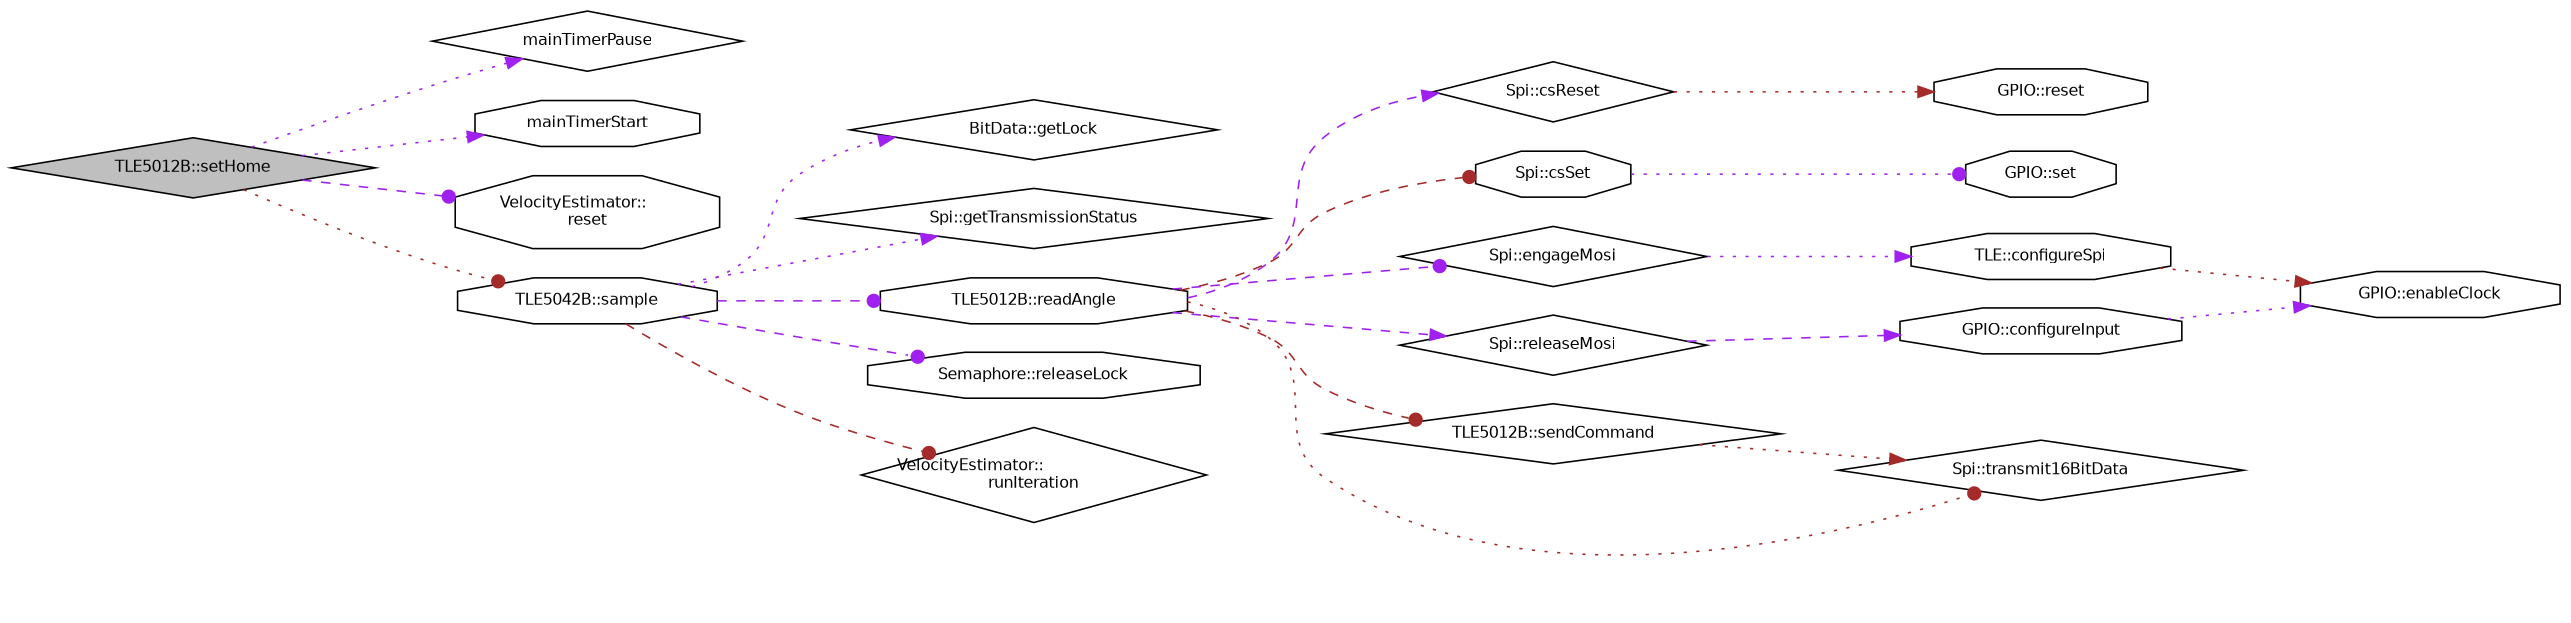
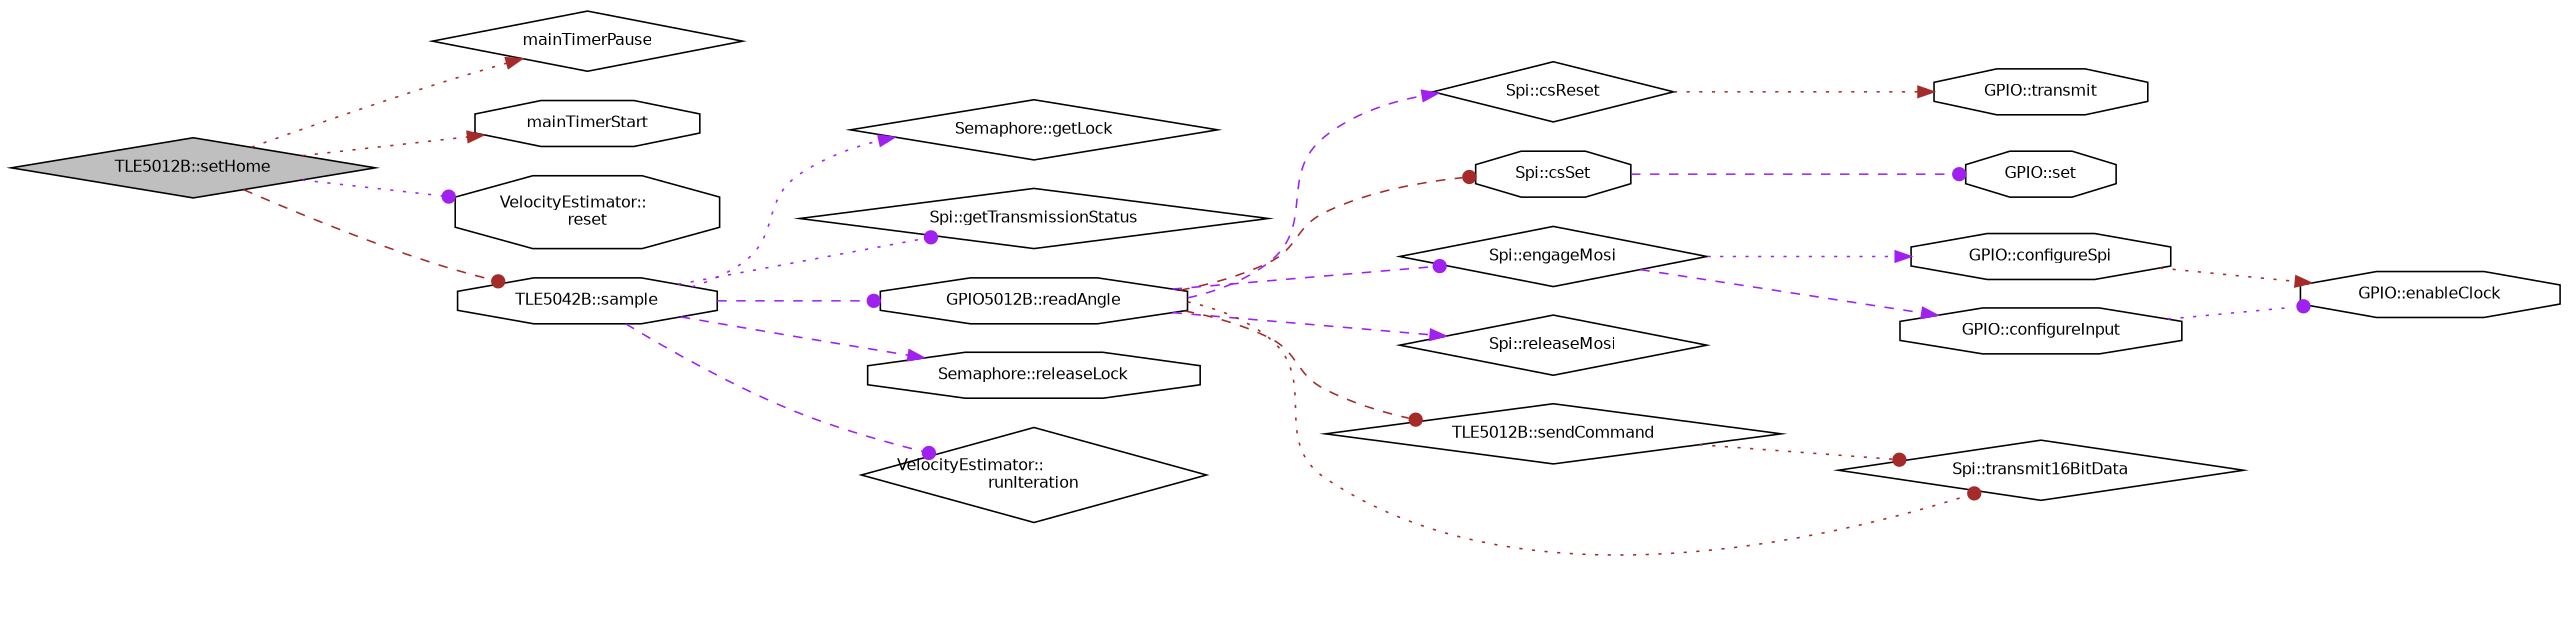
node "GPIO::reset": label "GPIO::reset" -> "GPIO::transmit"
edge "TLE5012B::setHome" -> "mainTimerPause": color purple -> brown
node "BitData::getLock": label "BitData::getLock" -> "Semaphore::getLock"
edge "TLE5012B::setHome" -> "mainTimerStart": color purple -> brown
edge "Spi::csSet" -> "GPIO::set": style dotted -> dashed
edge "TLE5012B::setHome" -> "VelocityEstimator:: reset": style dashed -> dotted
edge "TLE5012B::setHome" -> "TLE5042B::sample": style dotted -> dashed
node "TLE::configureSpi": label "TLE::configureSpi" -> "GPIO::configureSpi"
edge "TLE5042B::sample" -> "Spi::getTransmissionStatus": arrowhead normal -> dot
node "TLE5012B::readAngle": label "TLE5012B::readAngle" -> "GPIO5012B::readAngle"
edge "GPIO::configureInput" -> "GPIO::enableClock": arrowhead normal -> dot
edge "TLE5042B::sample" -> "Semaphore::releaseLock": arrowhead dot -> normal
edge "Spi::releaseMosi" -> "GPIO::configureInput": now "Spi::engageMosi" -> "GPIO::configureInput"
edge "TLE5042B::sample" -> "VelocityEstimator:: runIteration": color brown -> purple
edge "TLE5012B::sendCommand" -> "Spi::transmit16BitData": arrowhead normal -> dot
